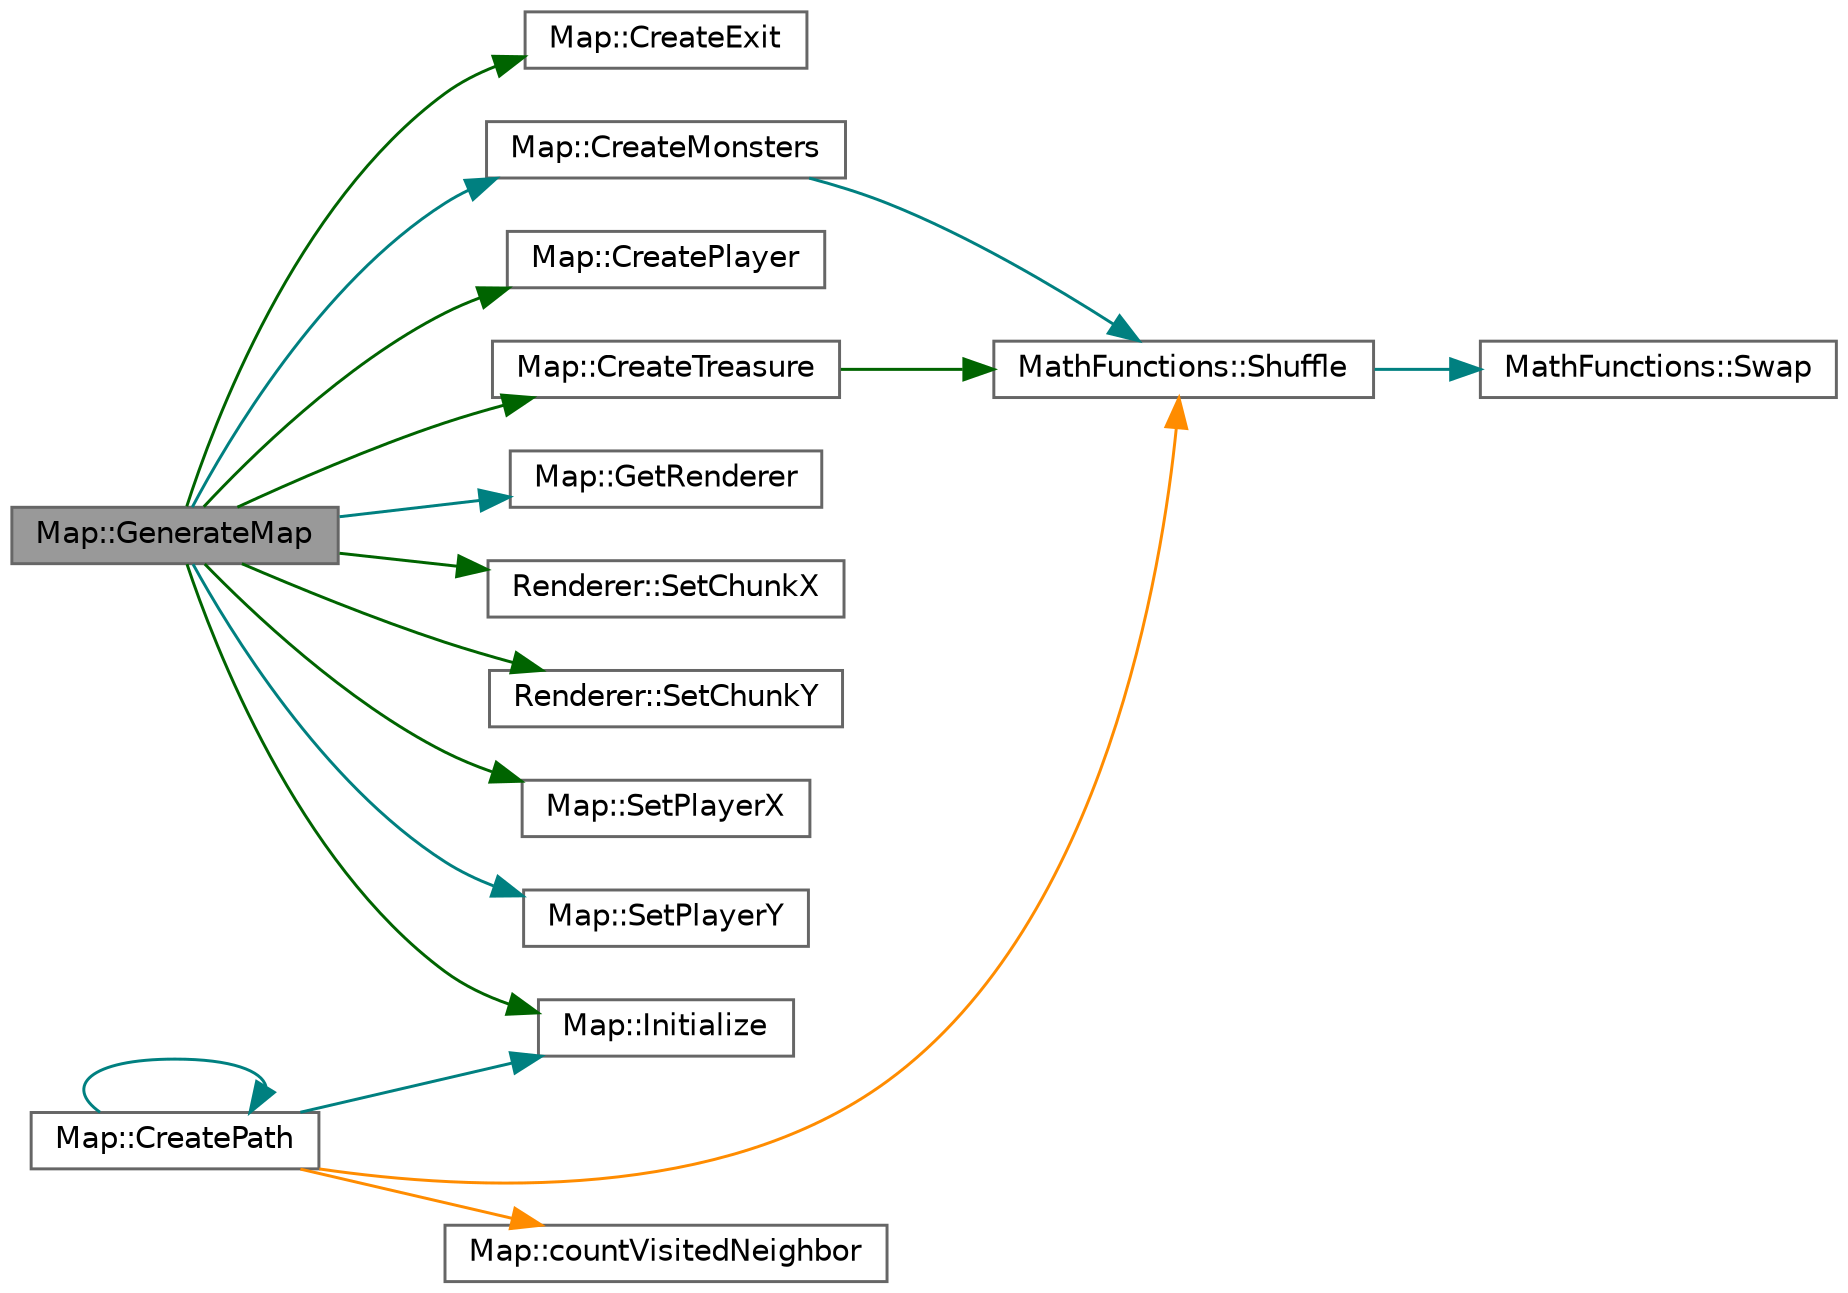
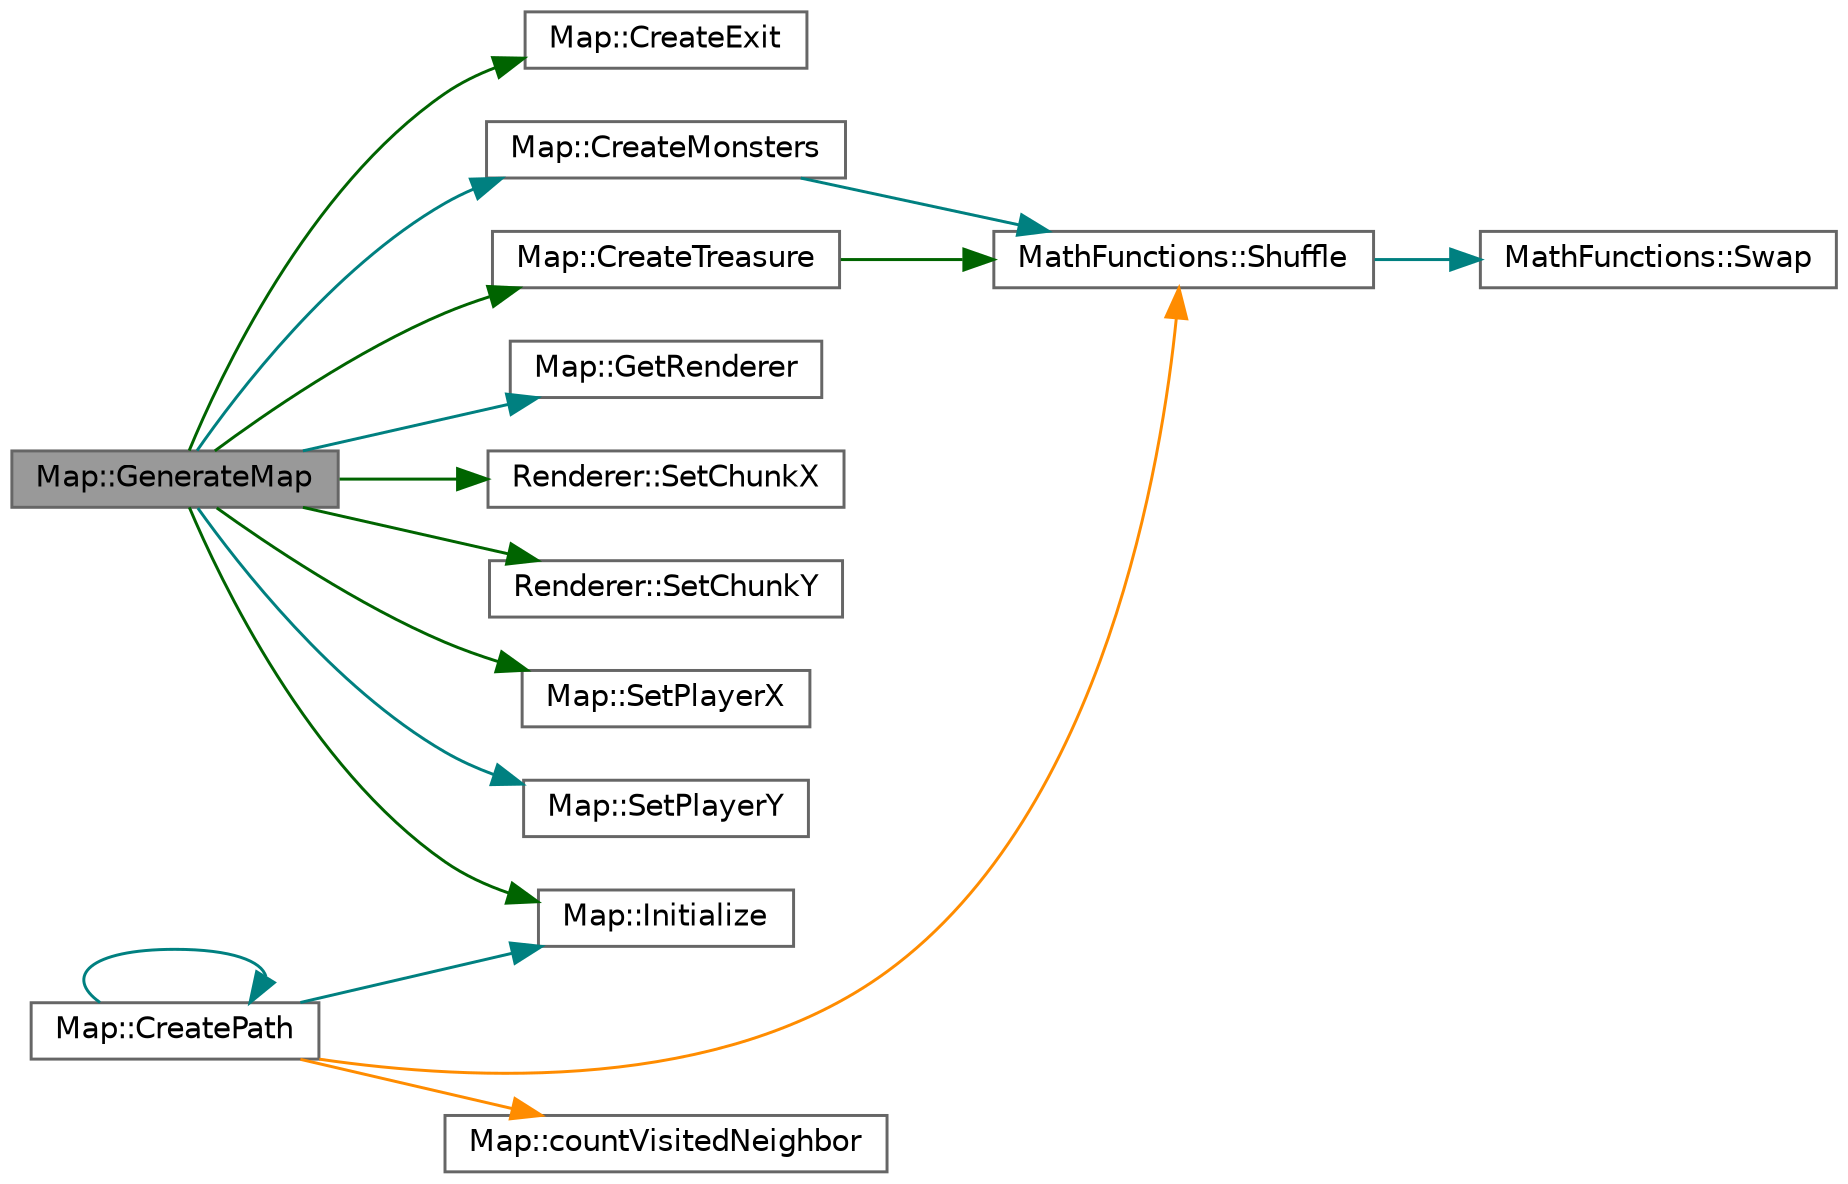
node "Map::CreatePlayer": removed
